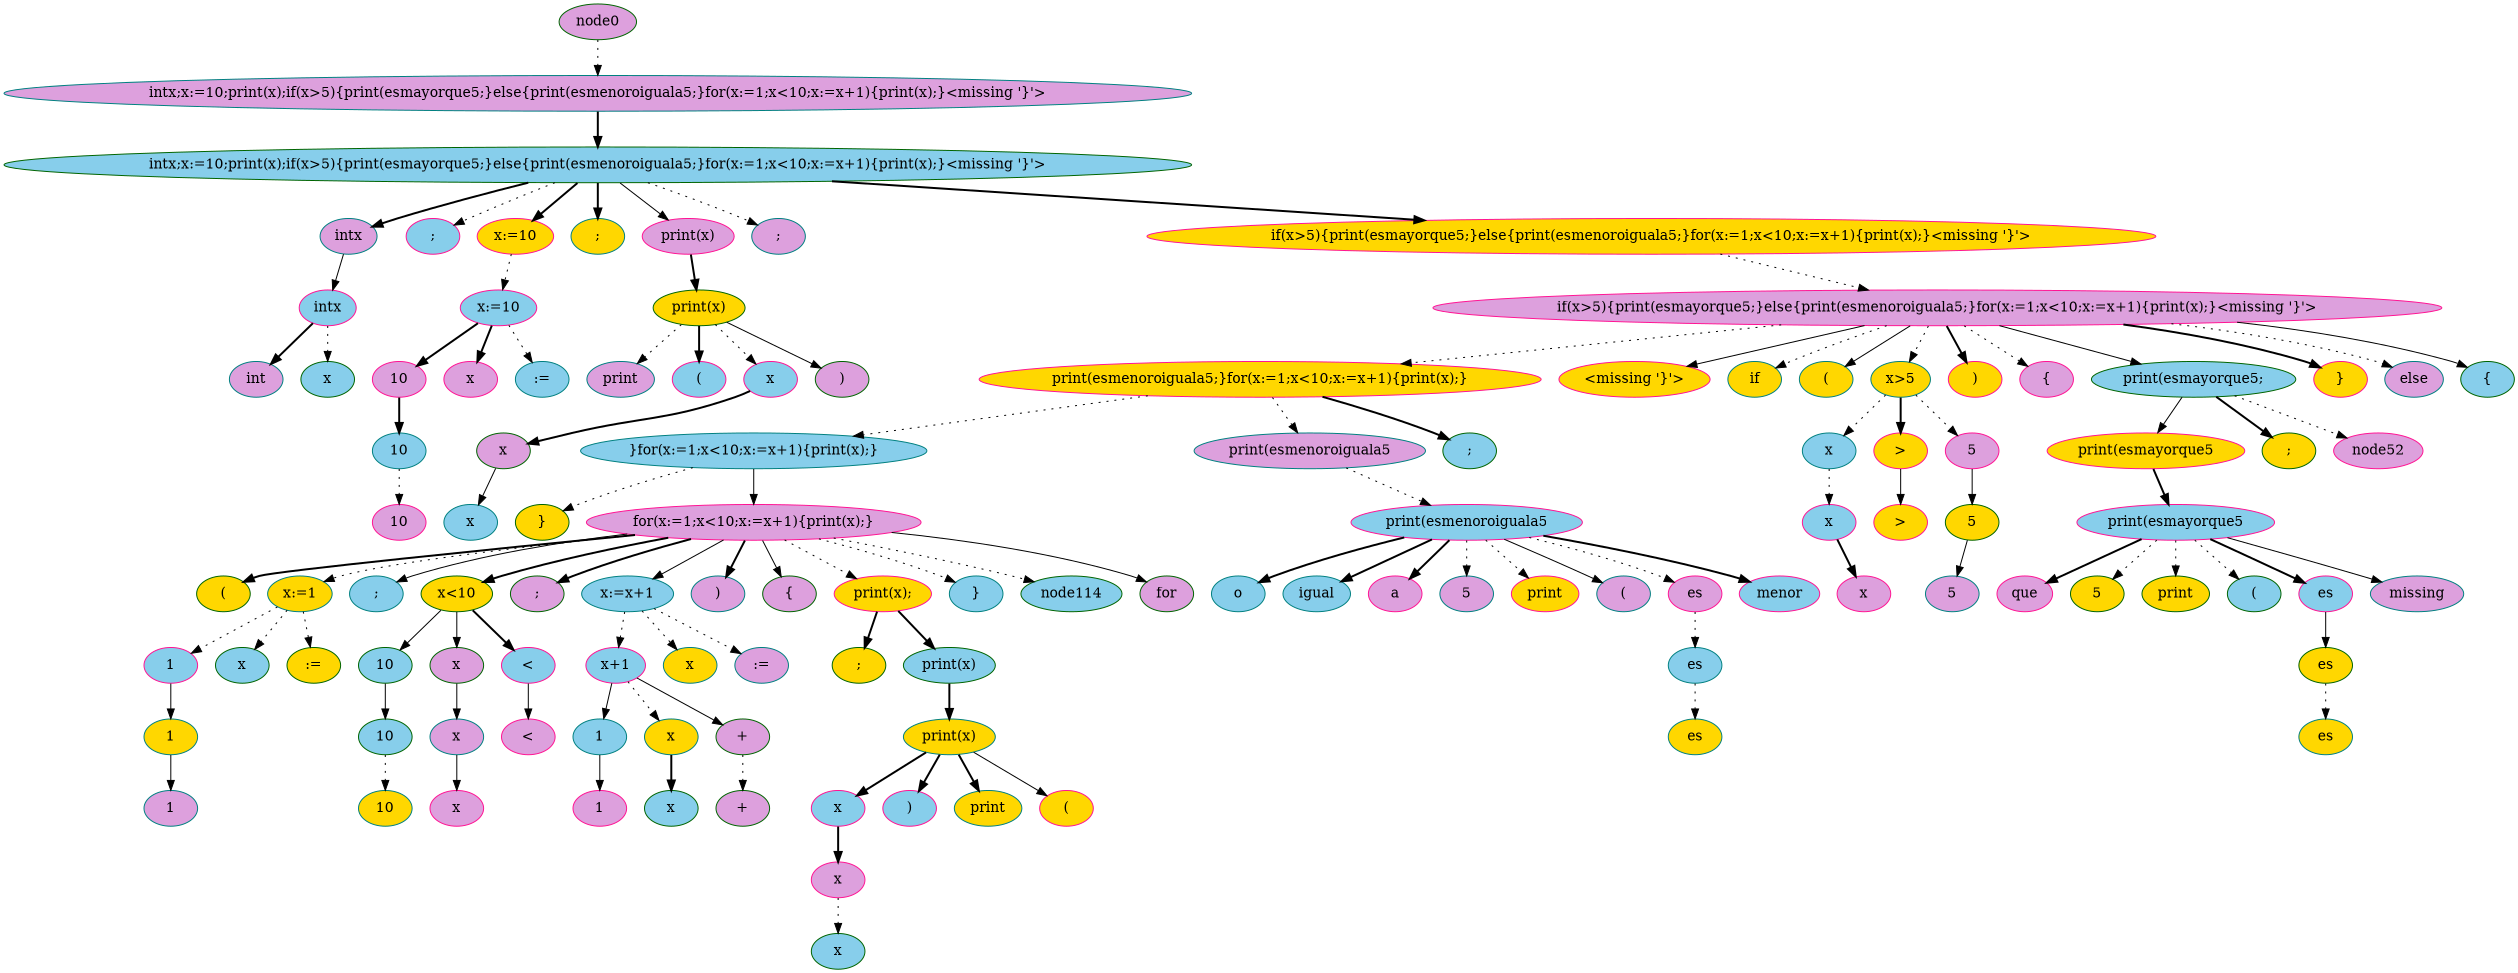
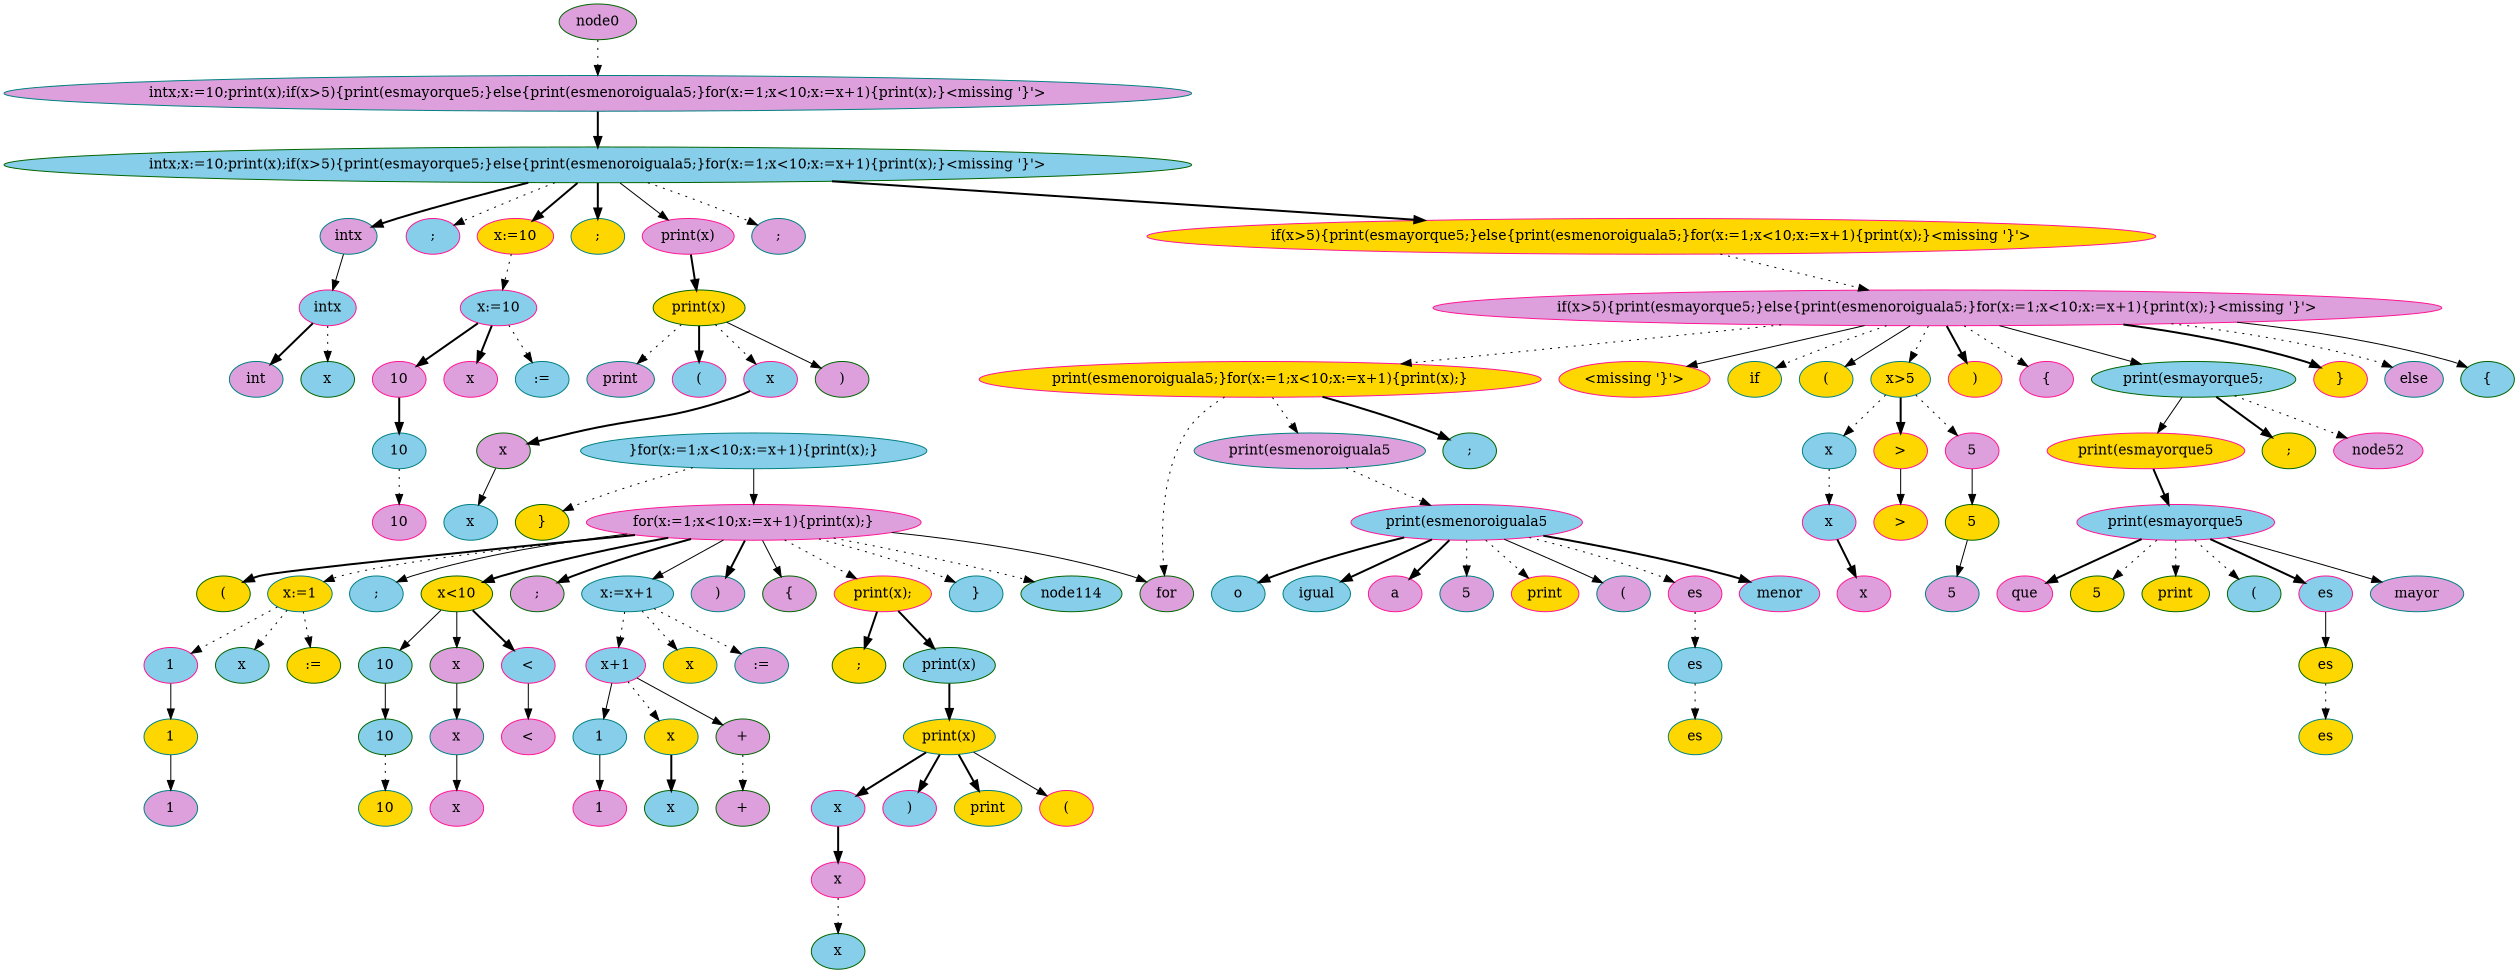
edge "print(esmenoroiguala5;}for(x:=1;x<10;x:=x+1){print(x);}" -> "}for(x:=1;x<10;x:=x+1){print(x);}": now "print(esmenoroiguala5;}for(x:=1;x<10;x:=x+1){print(x);}" -> "for"
node "missing": label "missing" -> "mayor"
